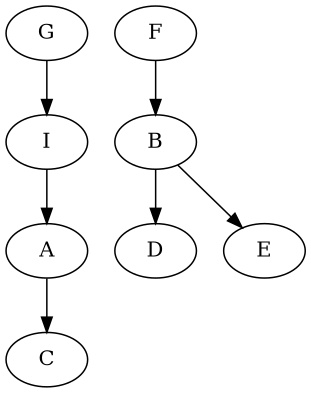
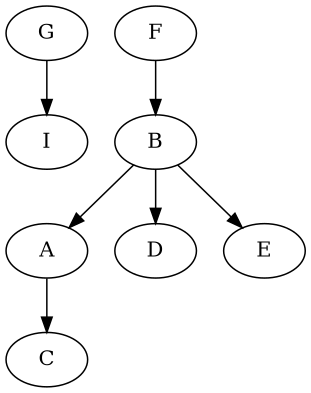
edge "I" -> "A": now "B" -> "A"
